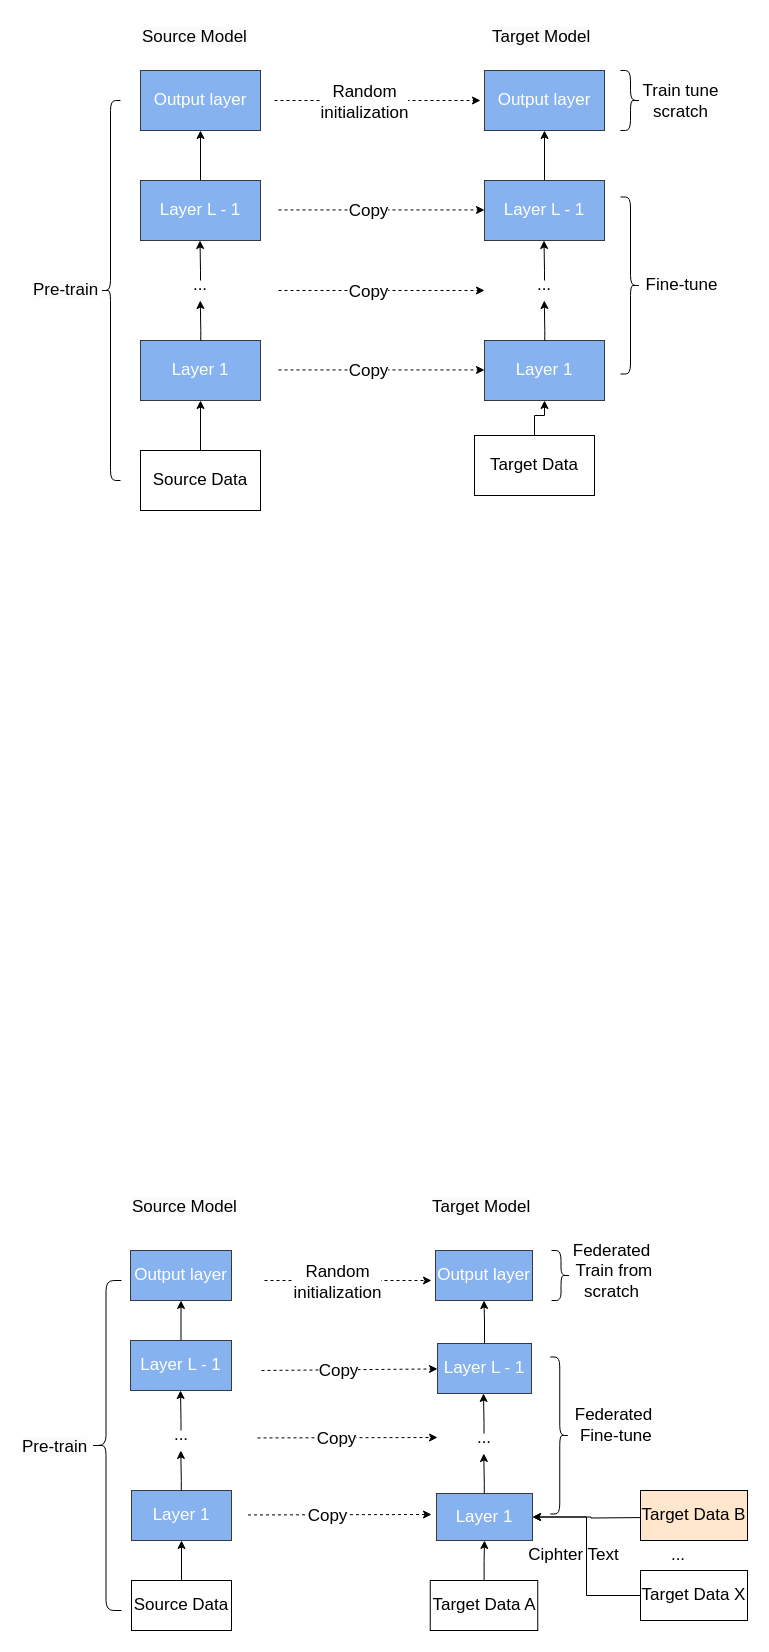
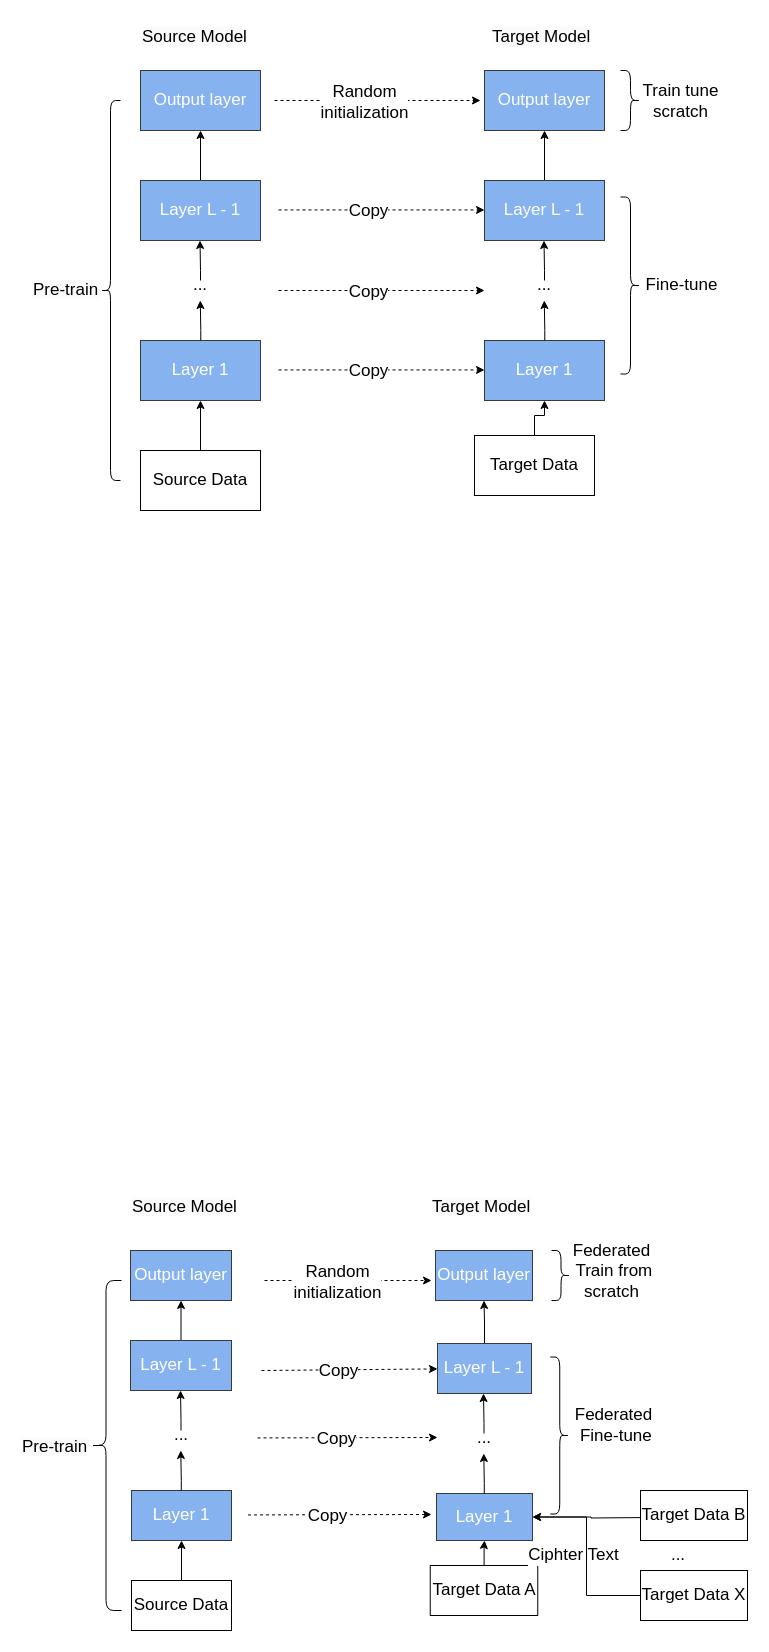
node "Target Data B": fillcolor #ffe6cc -> #ffffff
node "Target Data A": moved (484, 1606) -> (484, 1591)
